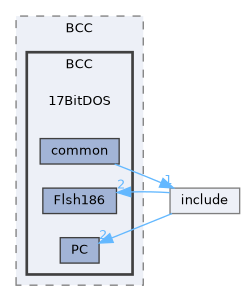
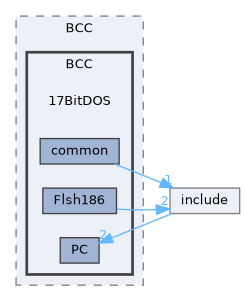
edge "include" -> "Flsh186": reversed
